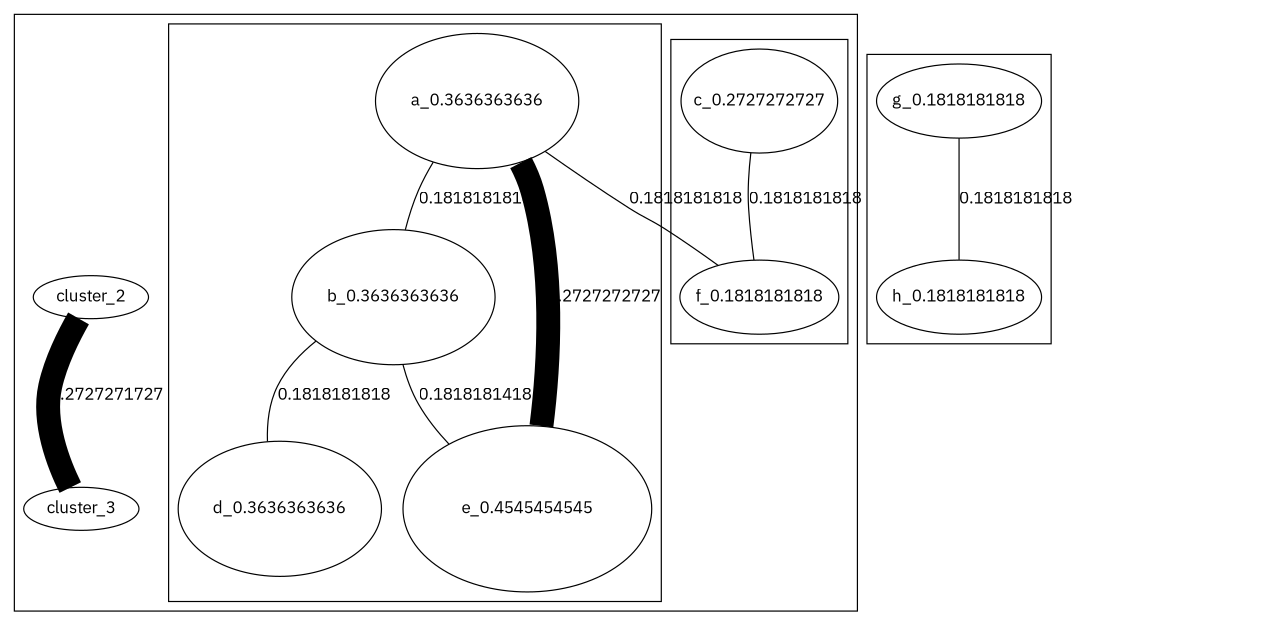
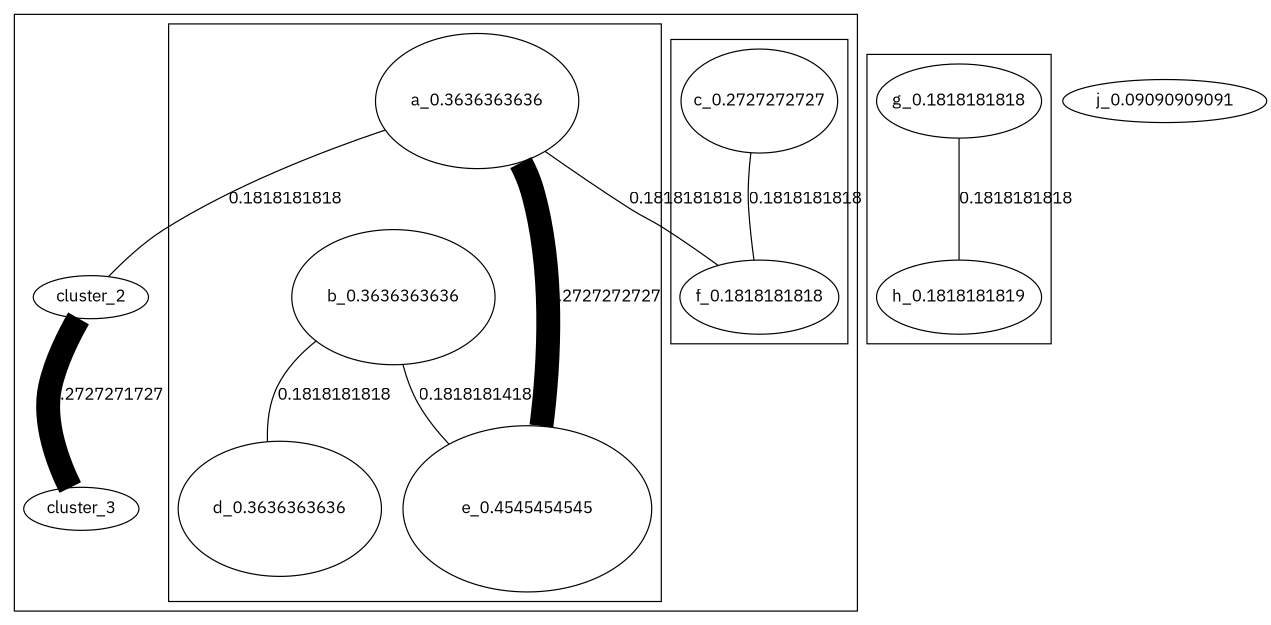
node "j_0.09090909091": added
edge "a_0.3636363636" -- "b_0.3636363636": now "a_0.3636363636" -- "cluster_2"
node "h_0.1818181818": label "h_0.1818181818" -> "h_0.1818181819"
